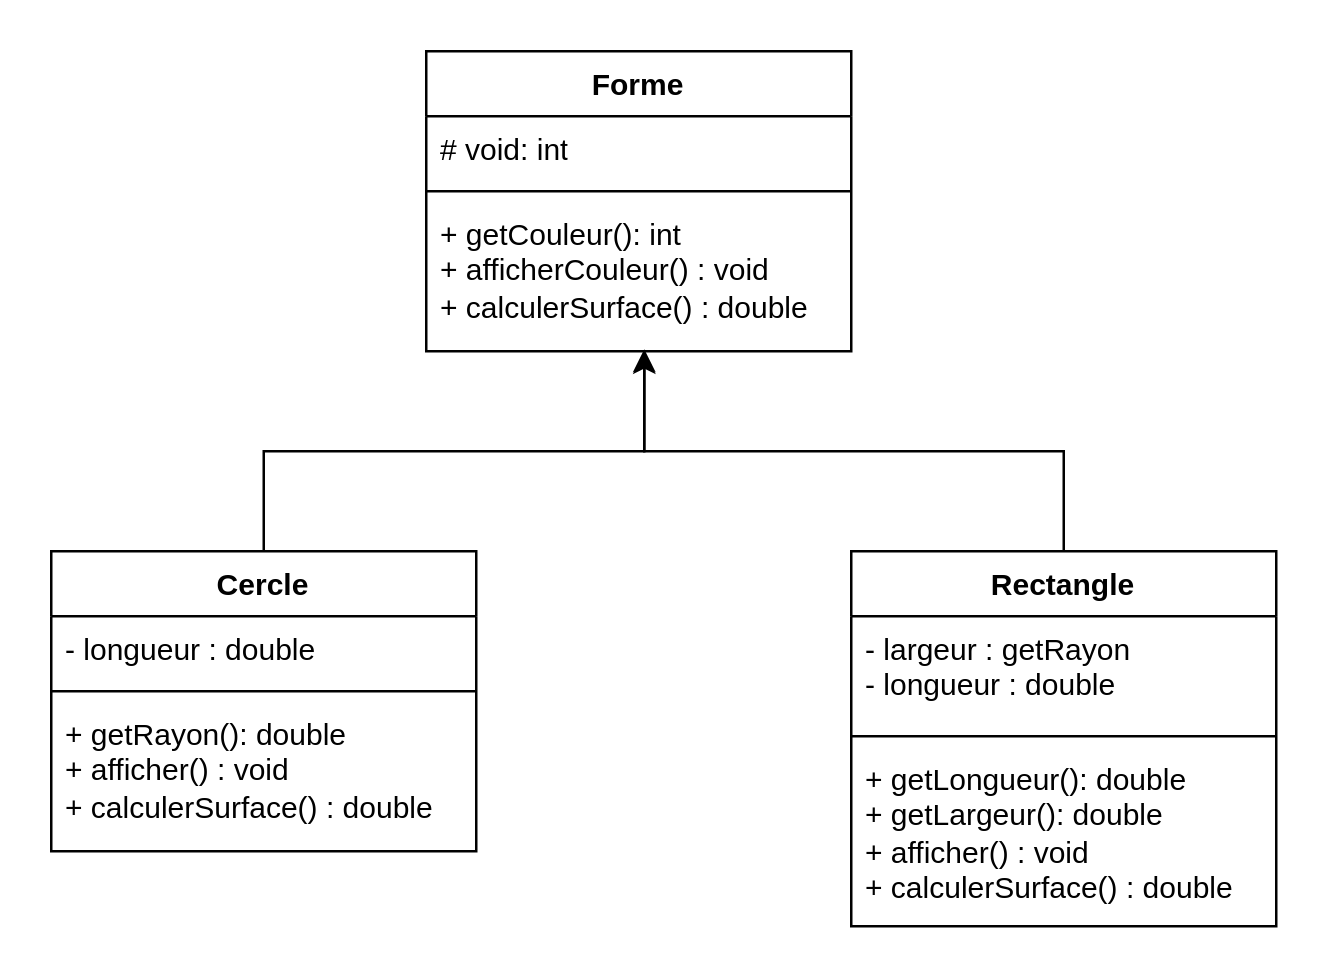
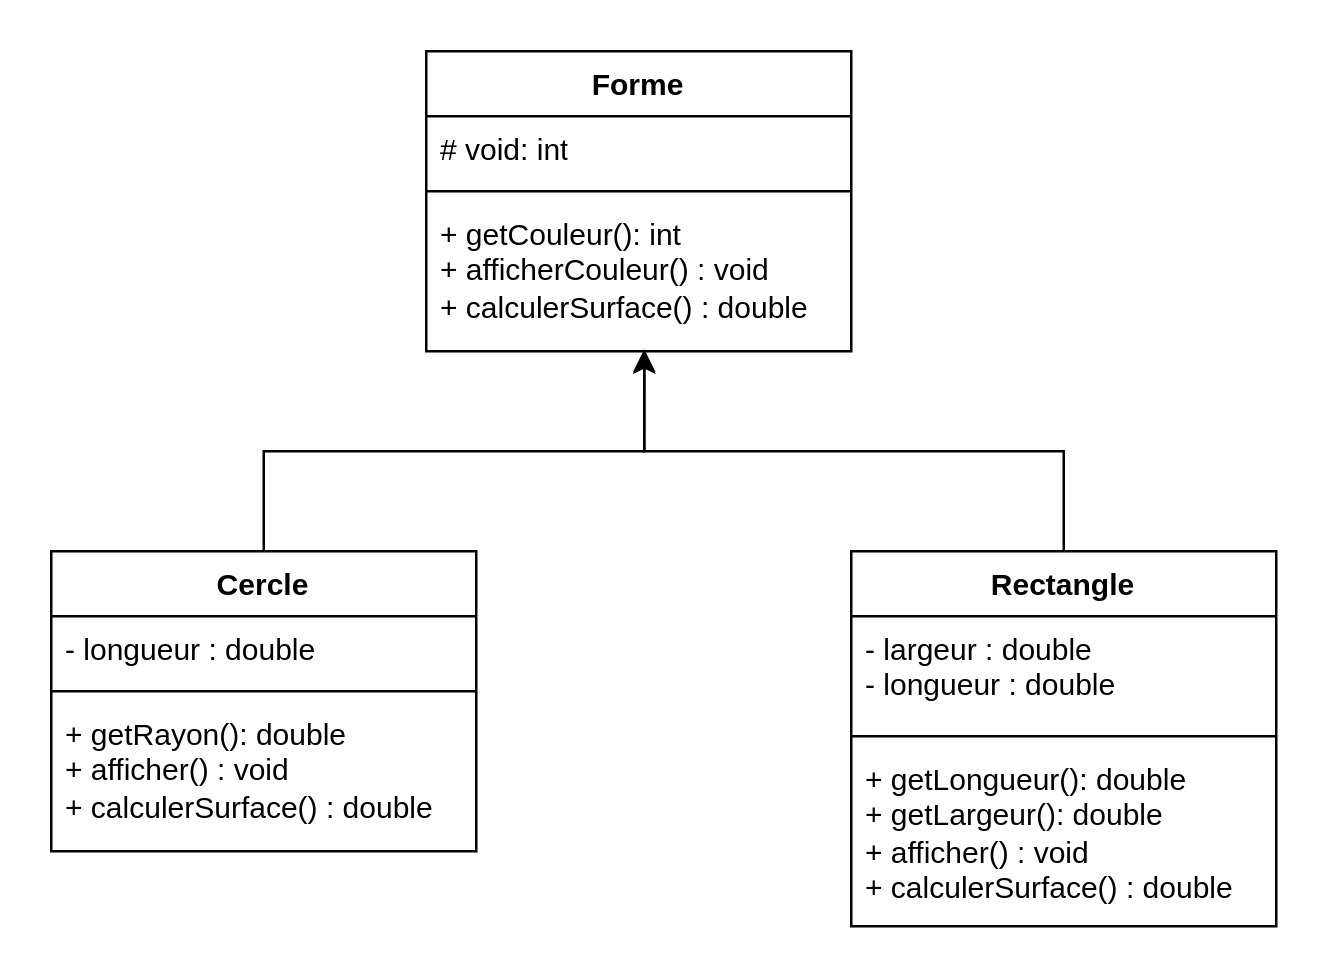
node "- largeur : getRayon - longueur : double": label "- largeur : getRayon - longueur : double" -> "- largeur : double - longueur : double"
